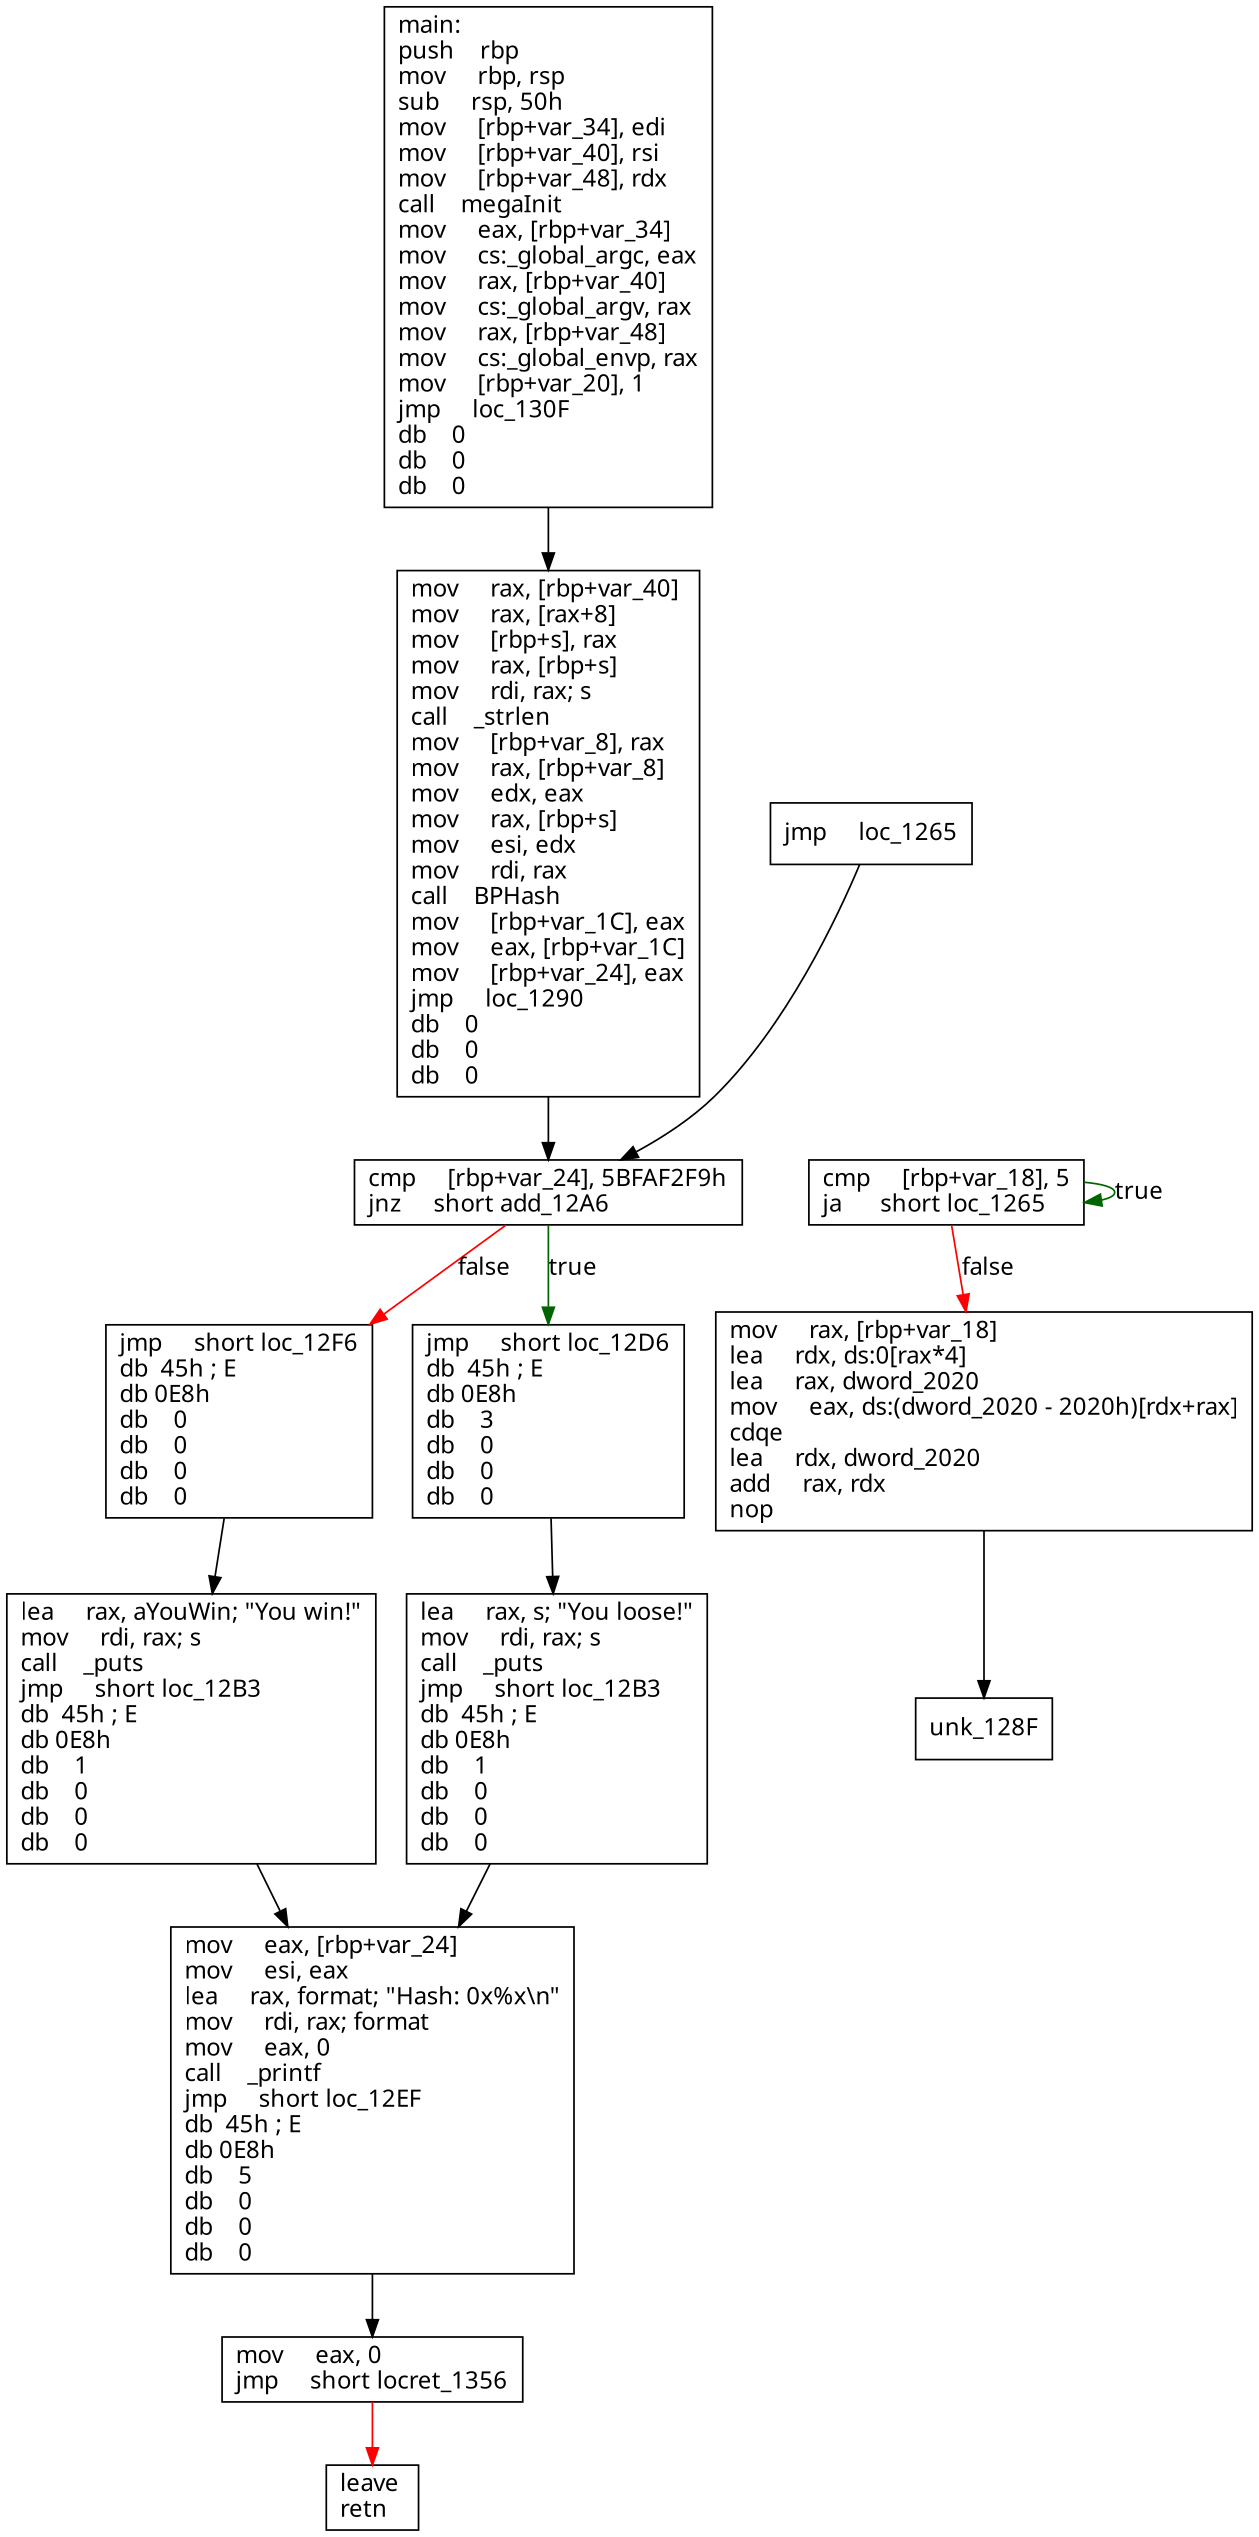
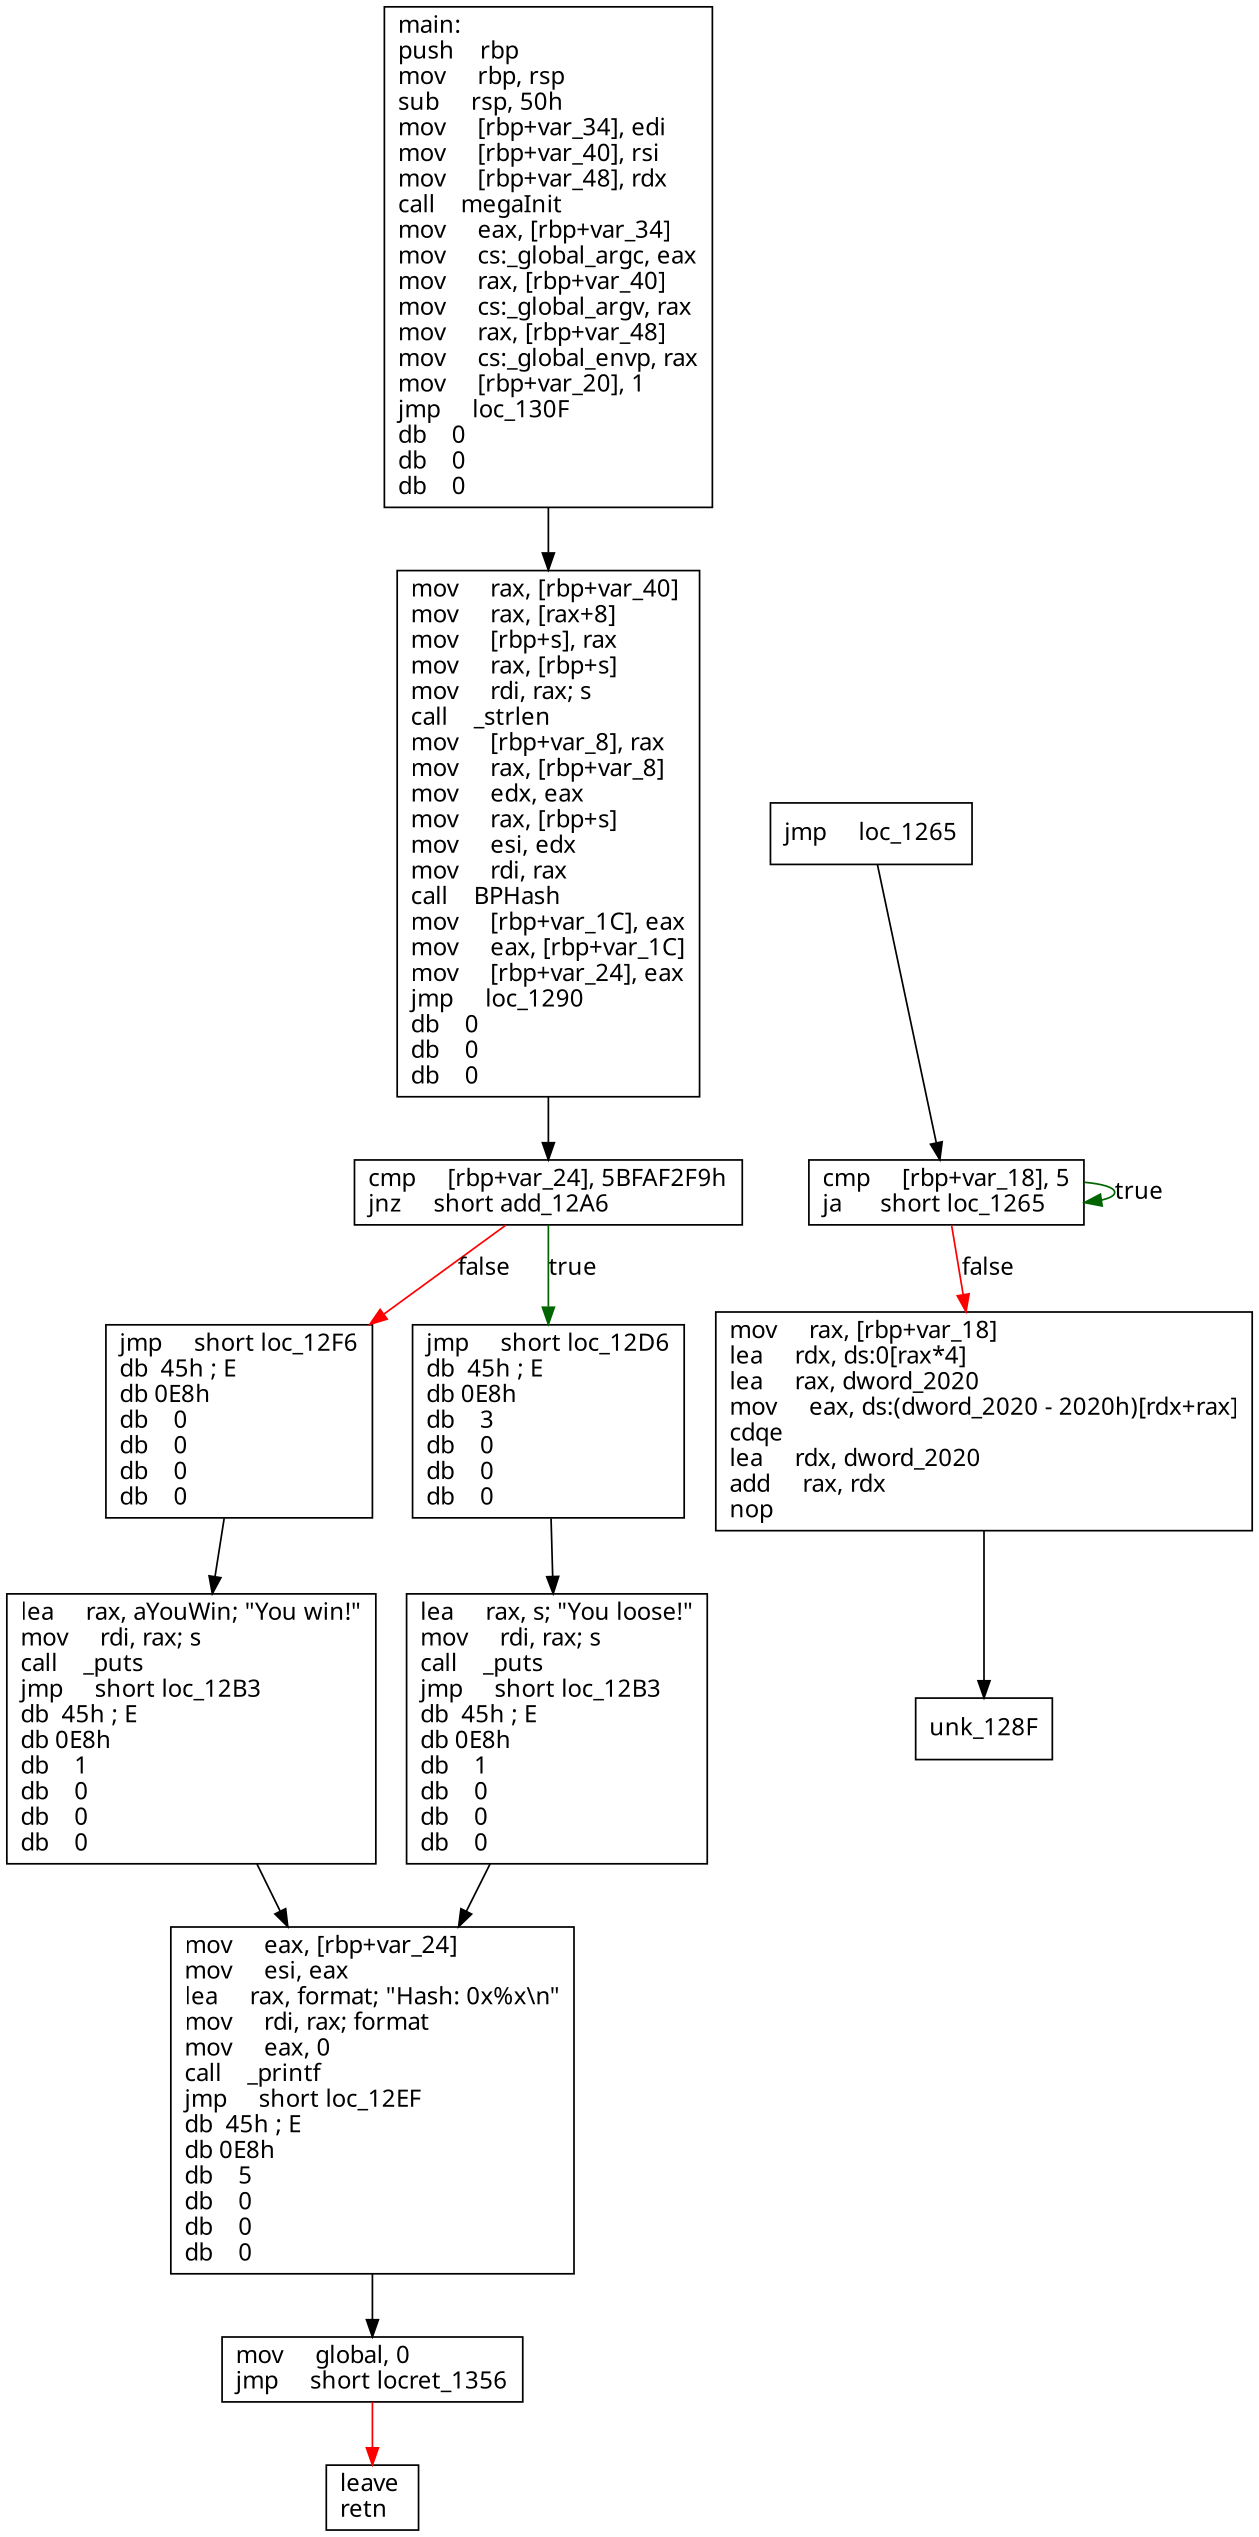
edge "jmp     loc_1265" -> "cmp     [rbp+var_24], 5BFAF2F9h jnz     short add_12A6": now "jmp     loc_1265" -> "cmp     [rbp+var_18], 5 ja      short loc_1265"
node "mov     eax, 0 jmp     short locret_1356": label "mov     eax, 0 jmp     short locret_1356" -> "mov     global, 0 jmp     short locret_1356"
